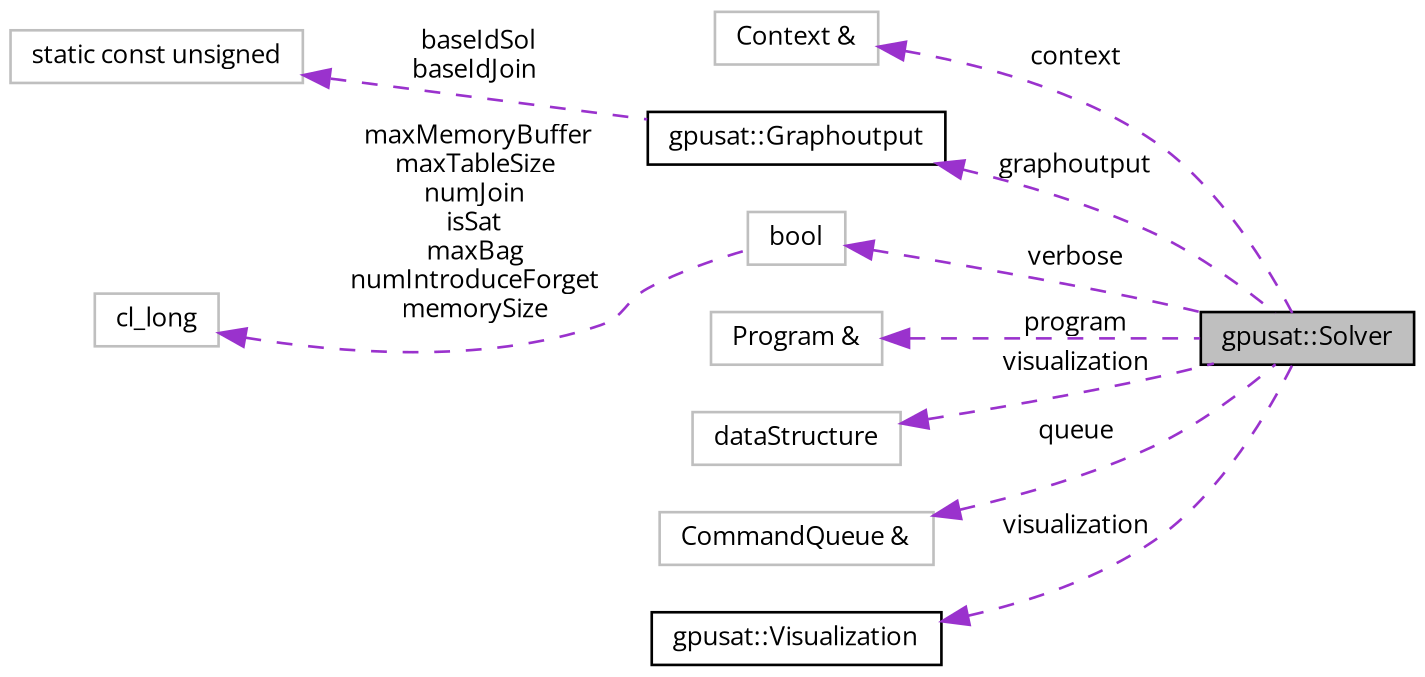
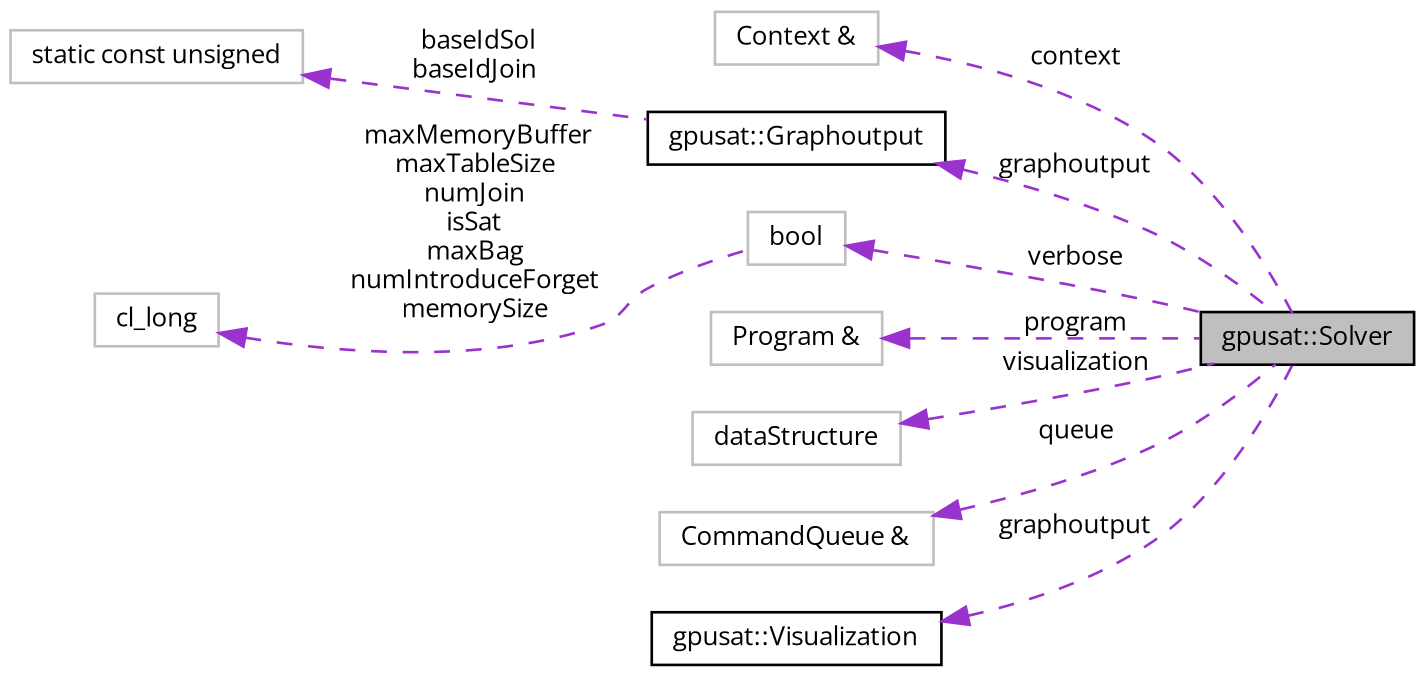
edge "gpusat::Solver" -> "gpusat::Visualization": label " visualization" -> " graphoutput"
